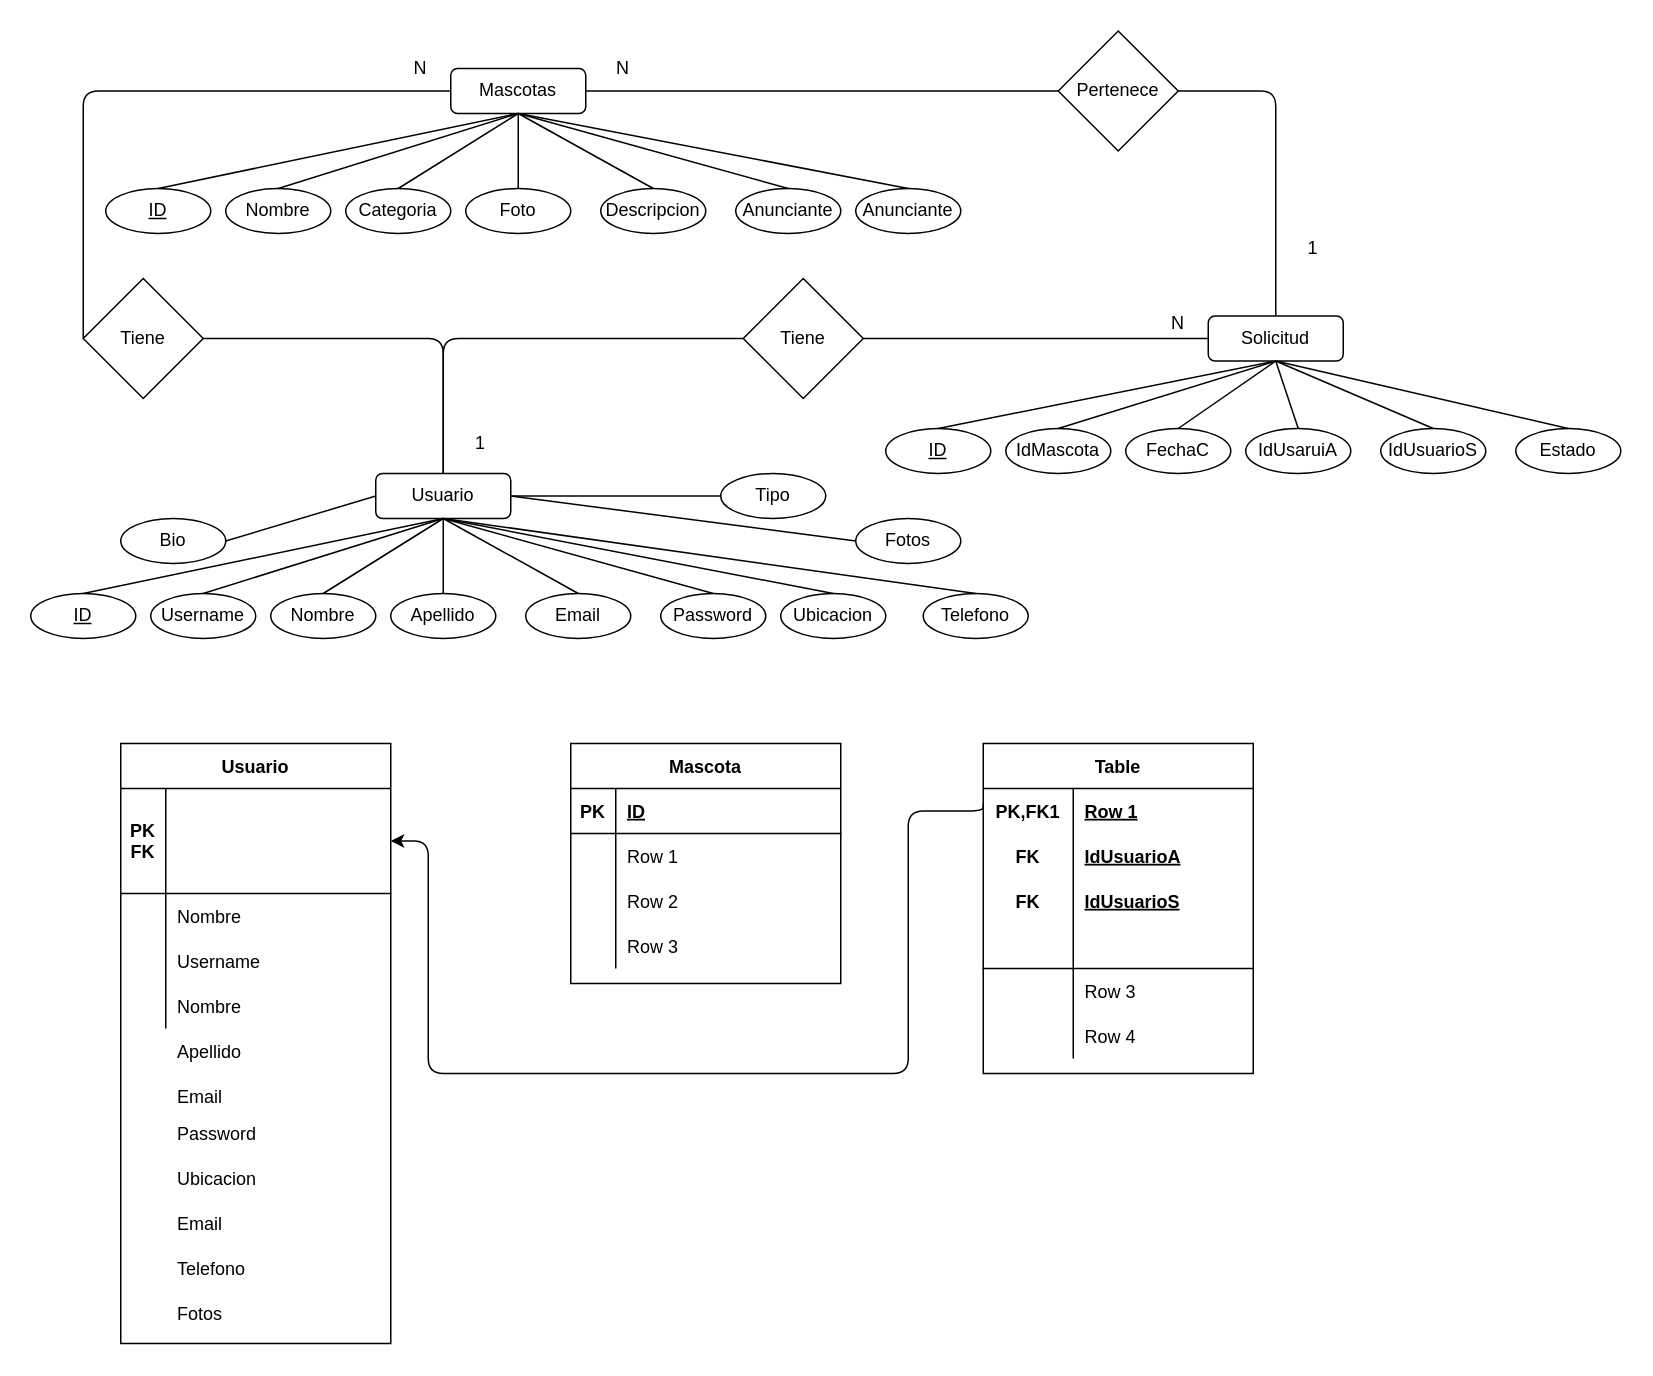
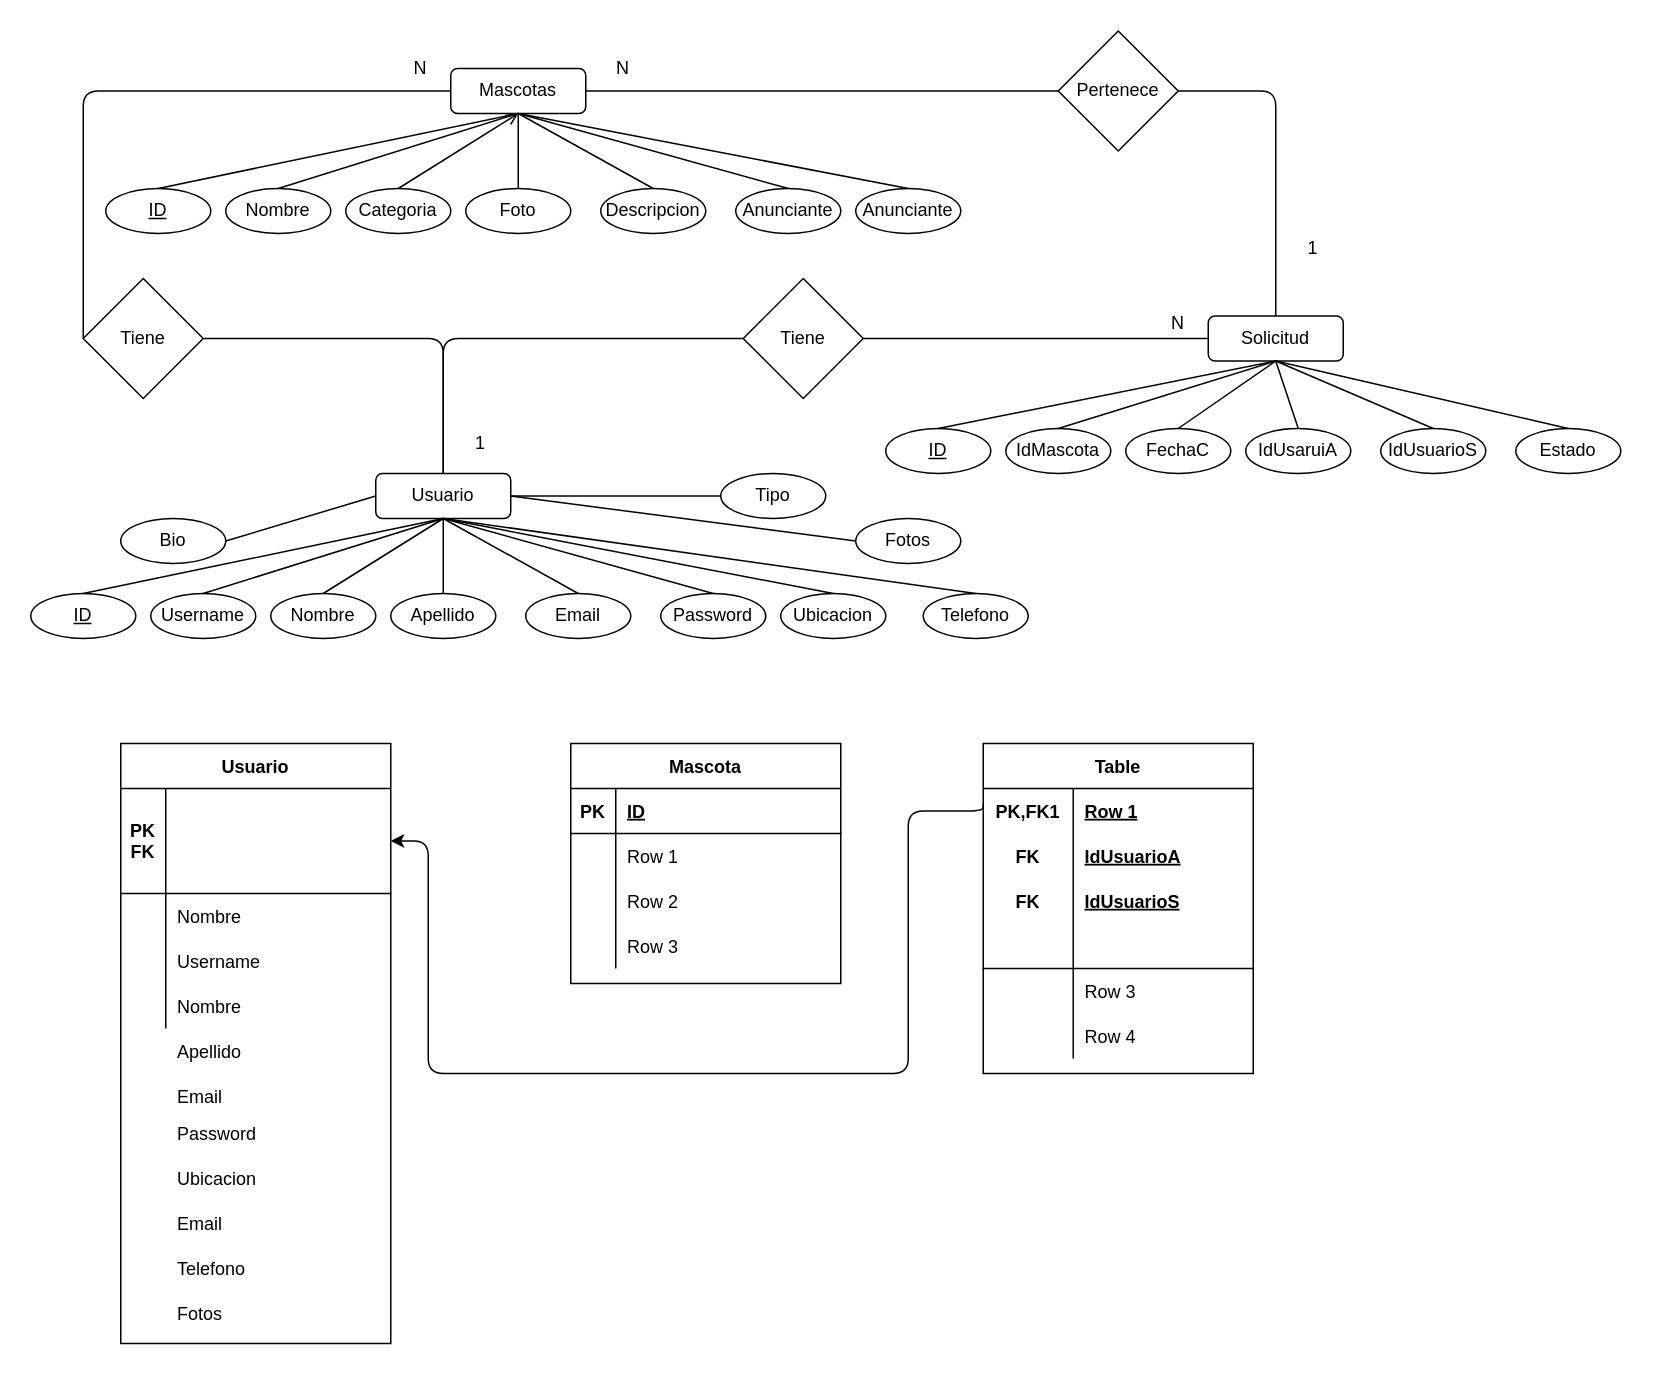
edge "Mascotas" -- "Categoria": arrowhead none -> open
